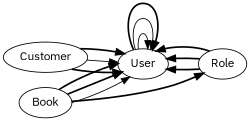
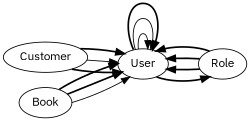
edge "Book" -> "Role": now "User" -> "Role"
